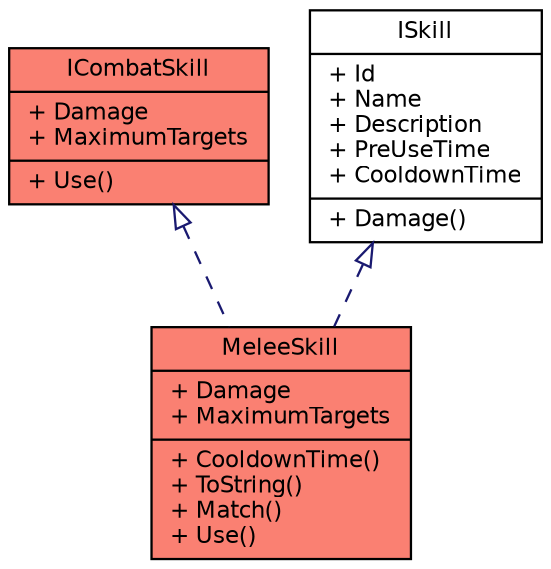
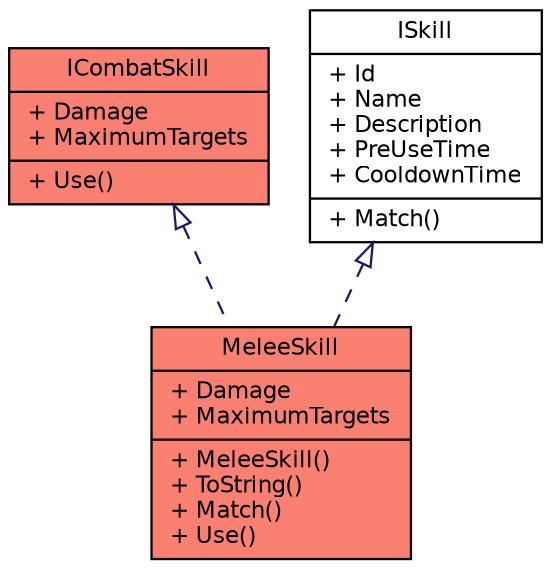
node "ISkill": text "+ Damage()" -> "+ Match()"
node "MeleeSkill": text "+ CooldownTime()" -> "+ MeleeSkill()"
